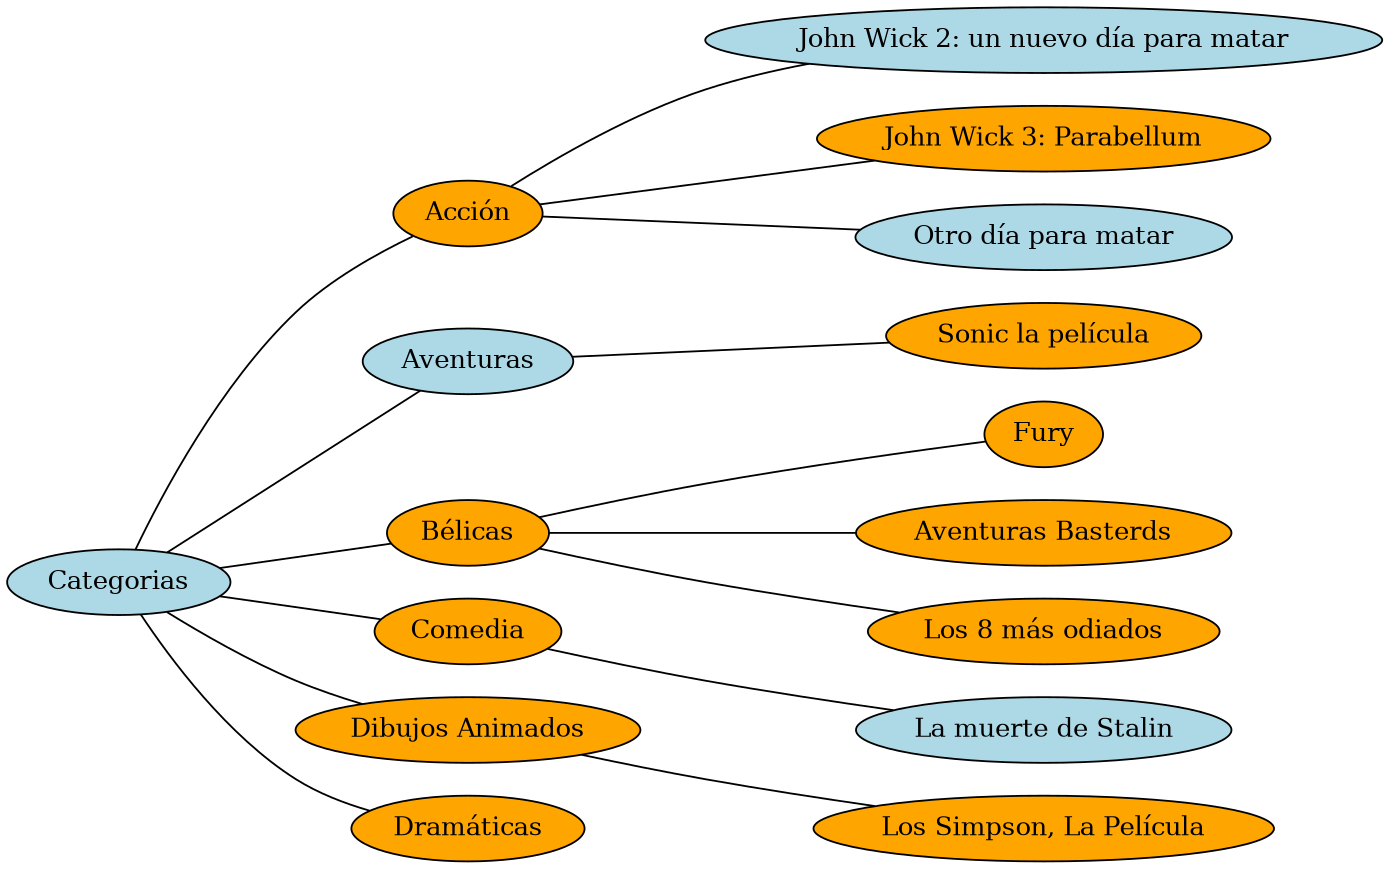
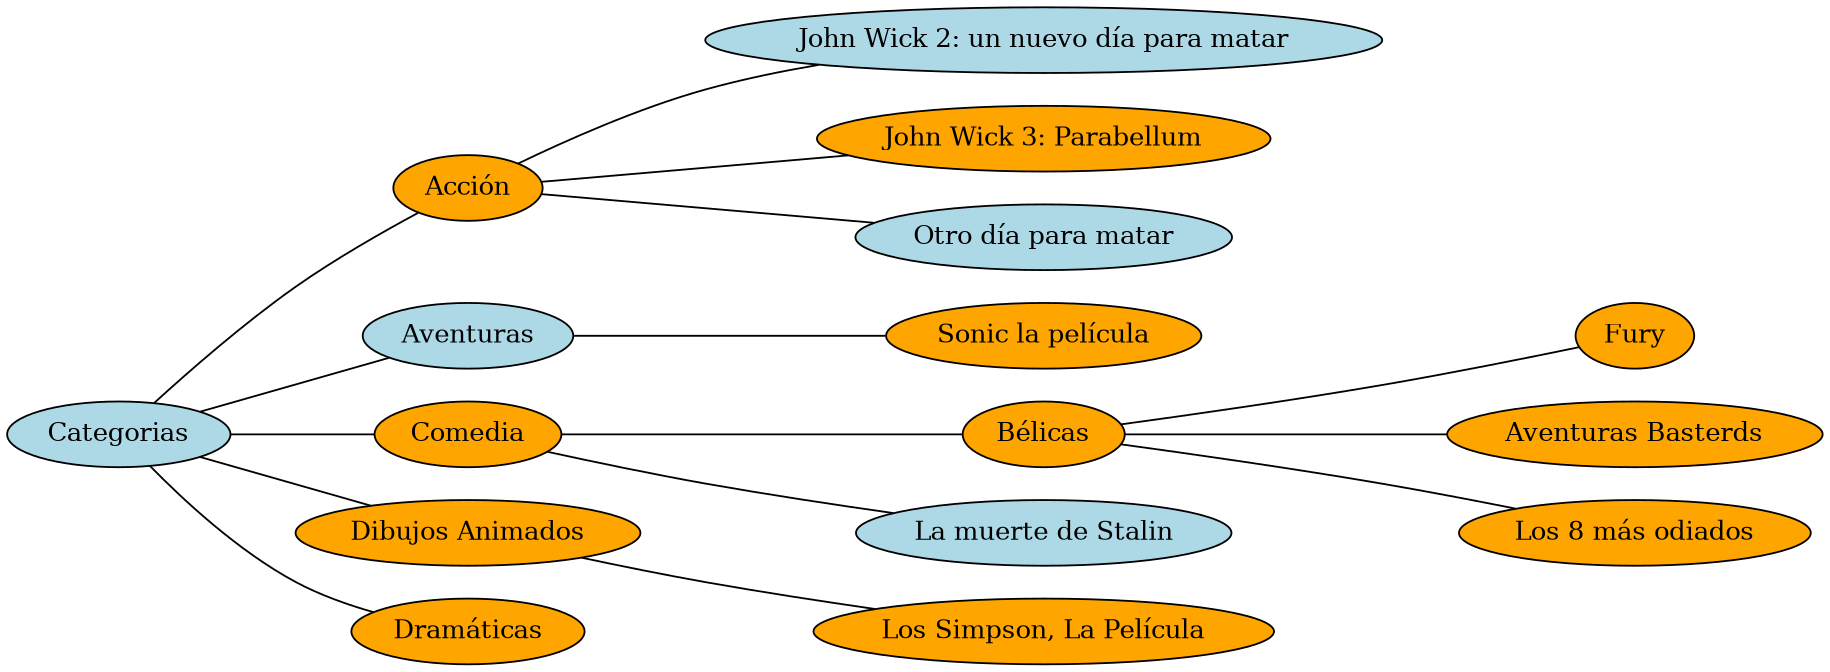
edge "Bélicas" -- "Categorias": now "Bélicas" -- "Comedia"
